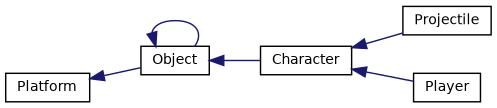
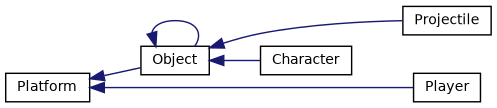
edge "Projectile" -> "Character": now "Projectile" -> "Object"
edge "Player" -> "Character": now "Player" -> "Platform"
